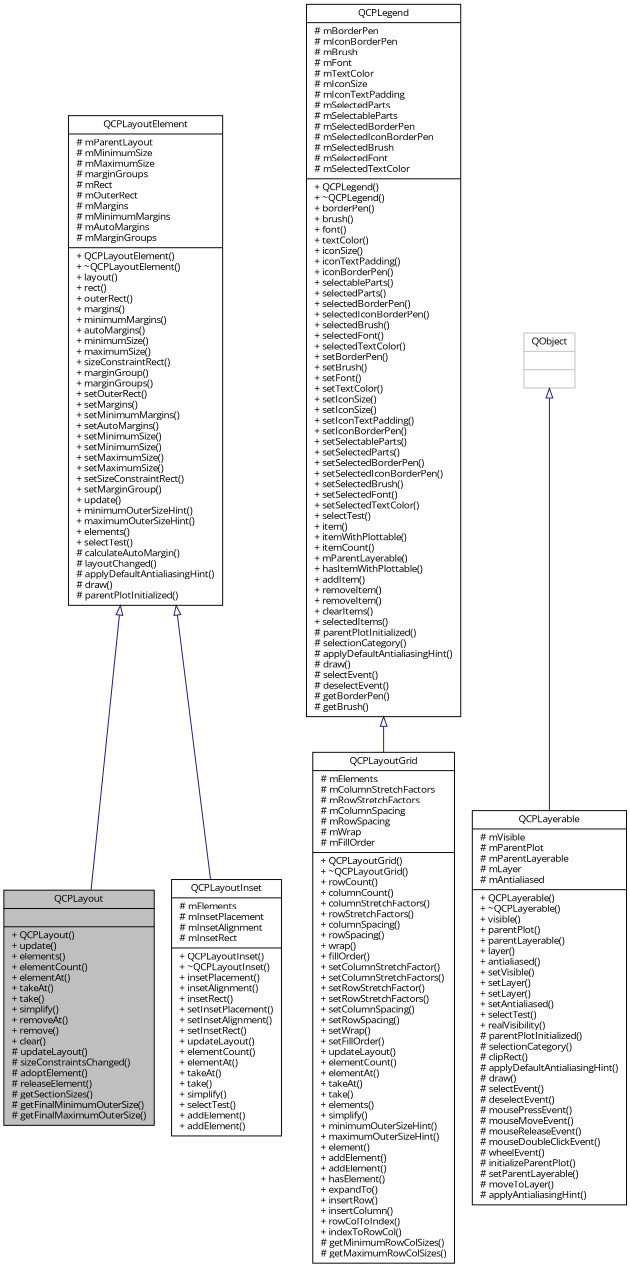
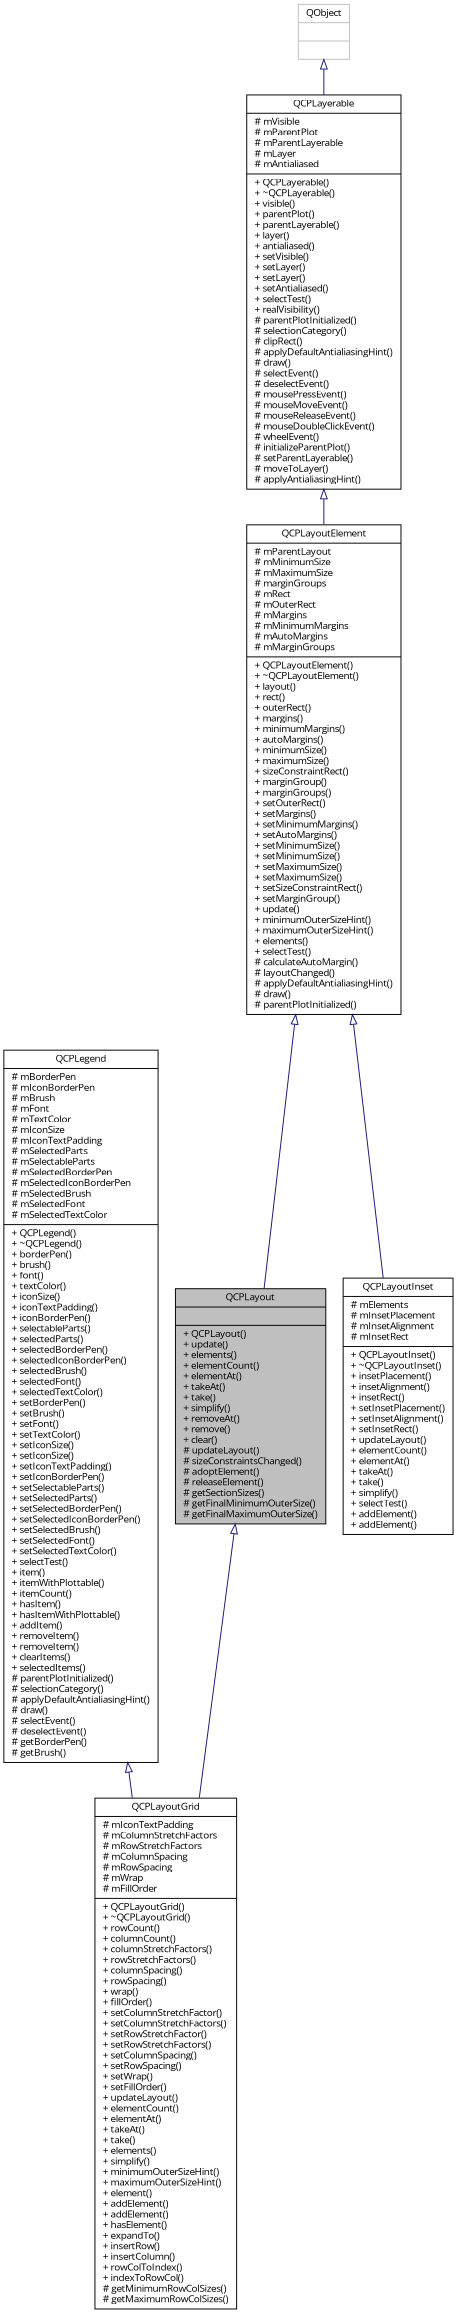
edge "QCPLayoutElement" -> "QCPLayerable": added
node "QCPLegend": text "+ mParentLayerable()" -> "+ hasItem()"
node "QCPLayoutGrid": text "# mElements" -> "# mIconTextPadding"
edge "QCPLayoutGrid" -> "QCPLayout": added
